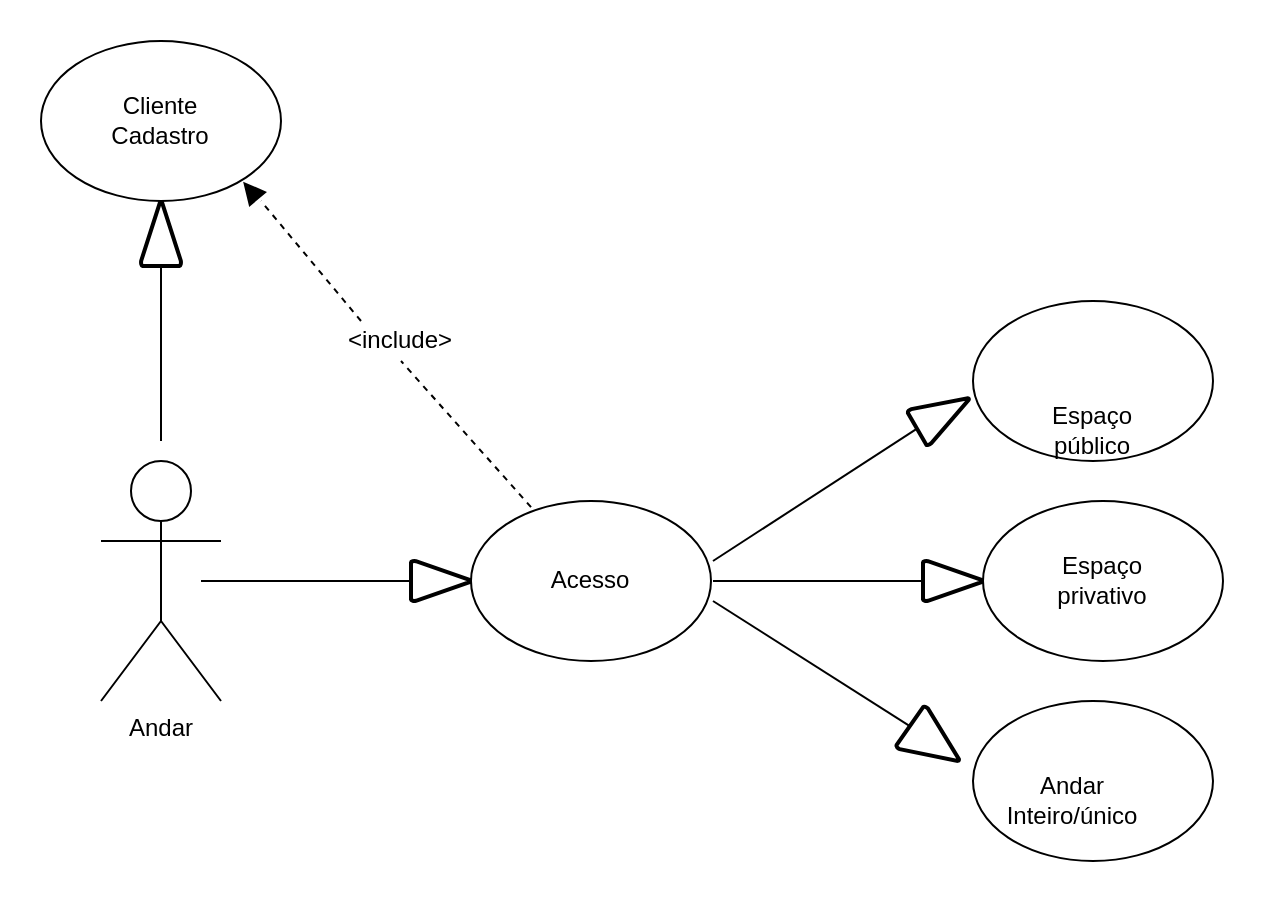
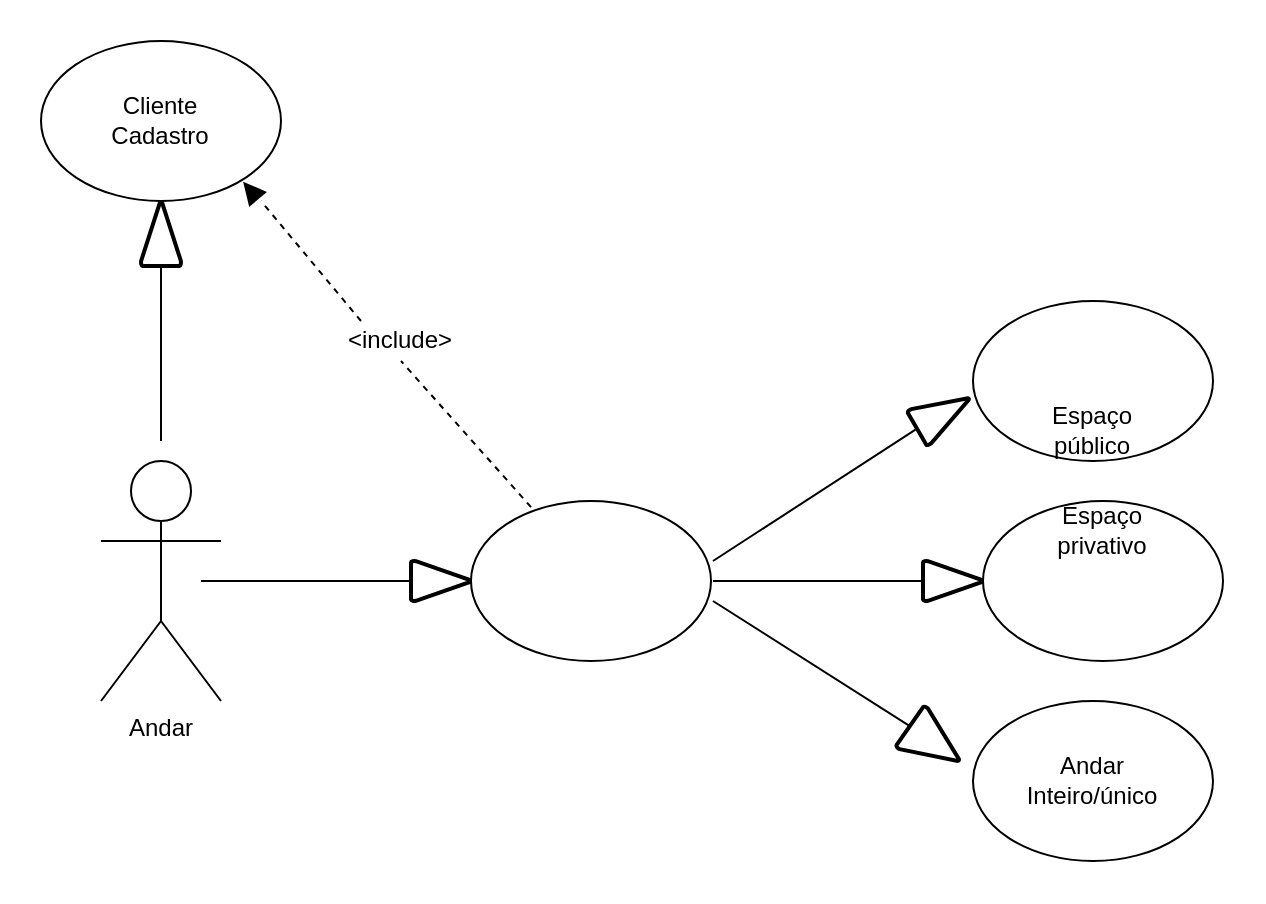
node "Acesso": removed
node "Espaço privativo": moved (1103, 581) -> (1103, 531)
node "Andar Inteiro/único": moved (1073, 801) -> (1093, 781)
